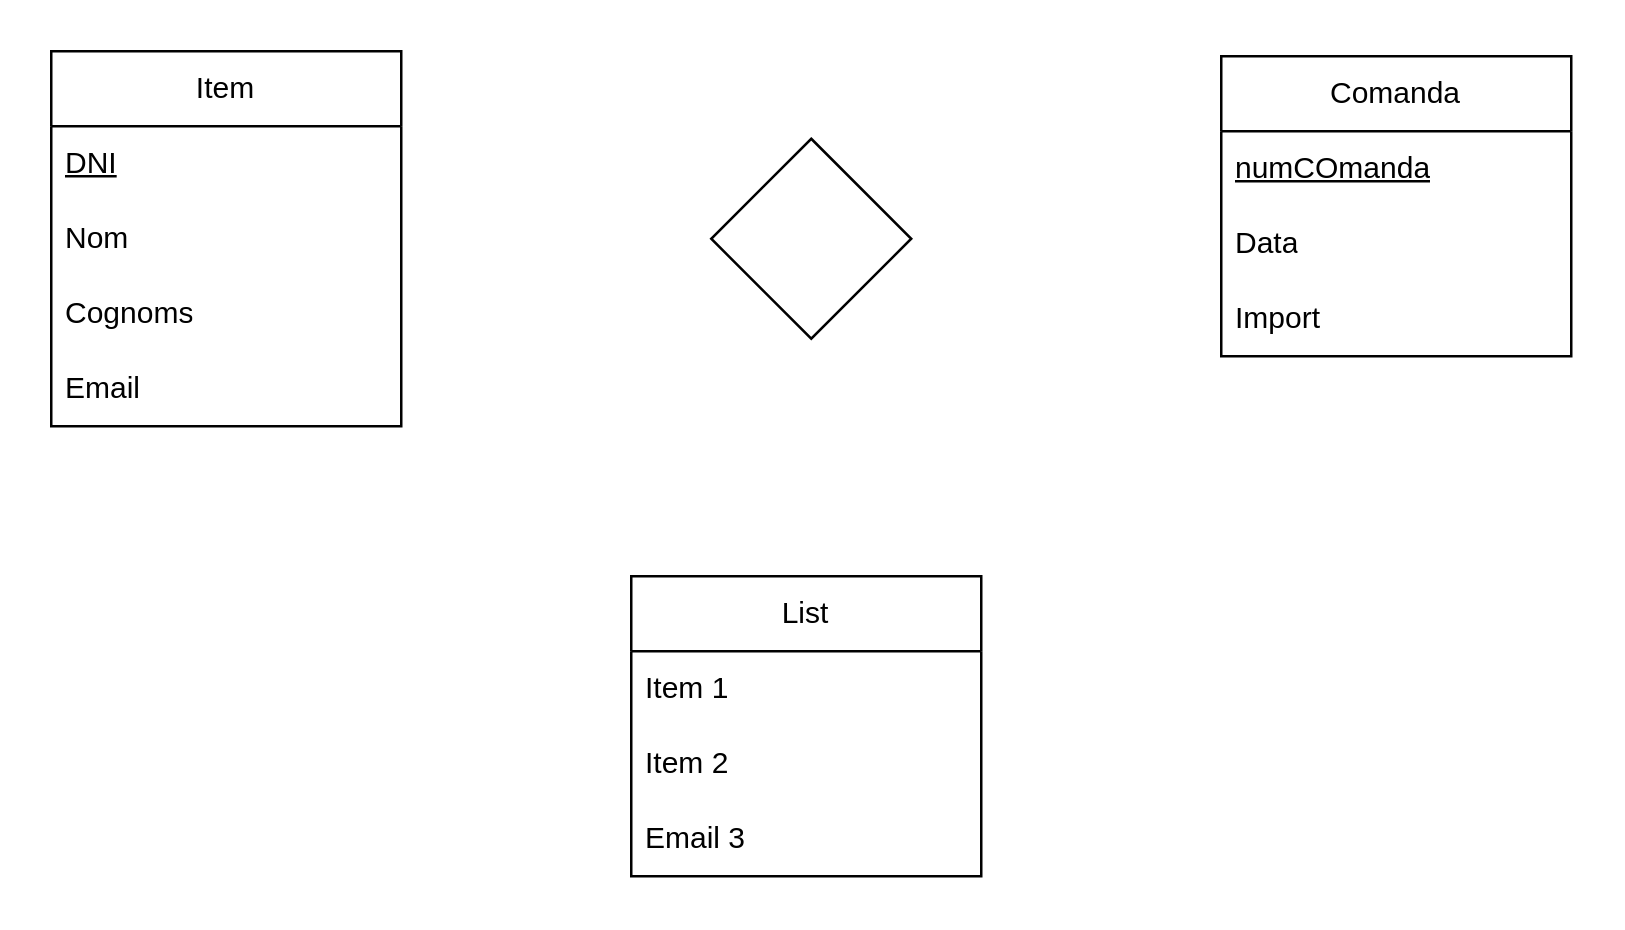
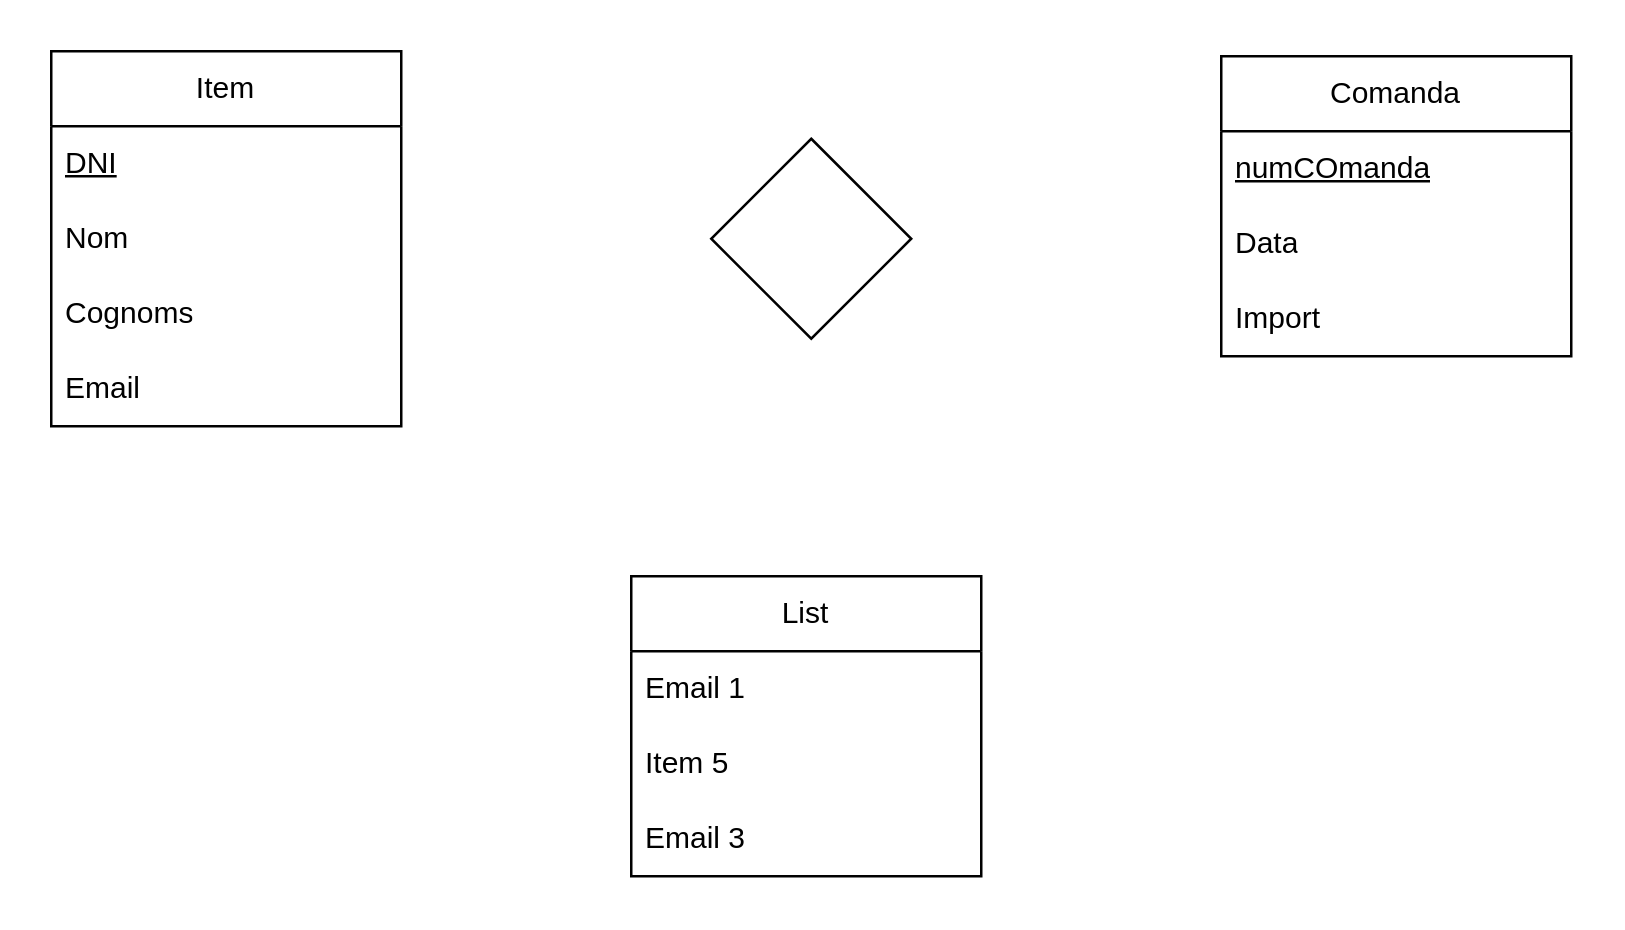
node "Item 1": label "Item 1" -> "Email 1"
node "Item 2": label "Item 2" -> "Item 5"
